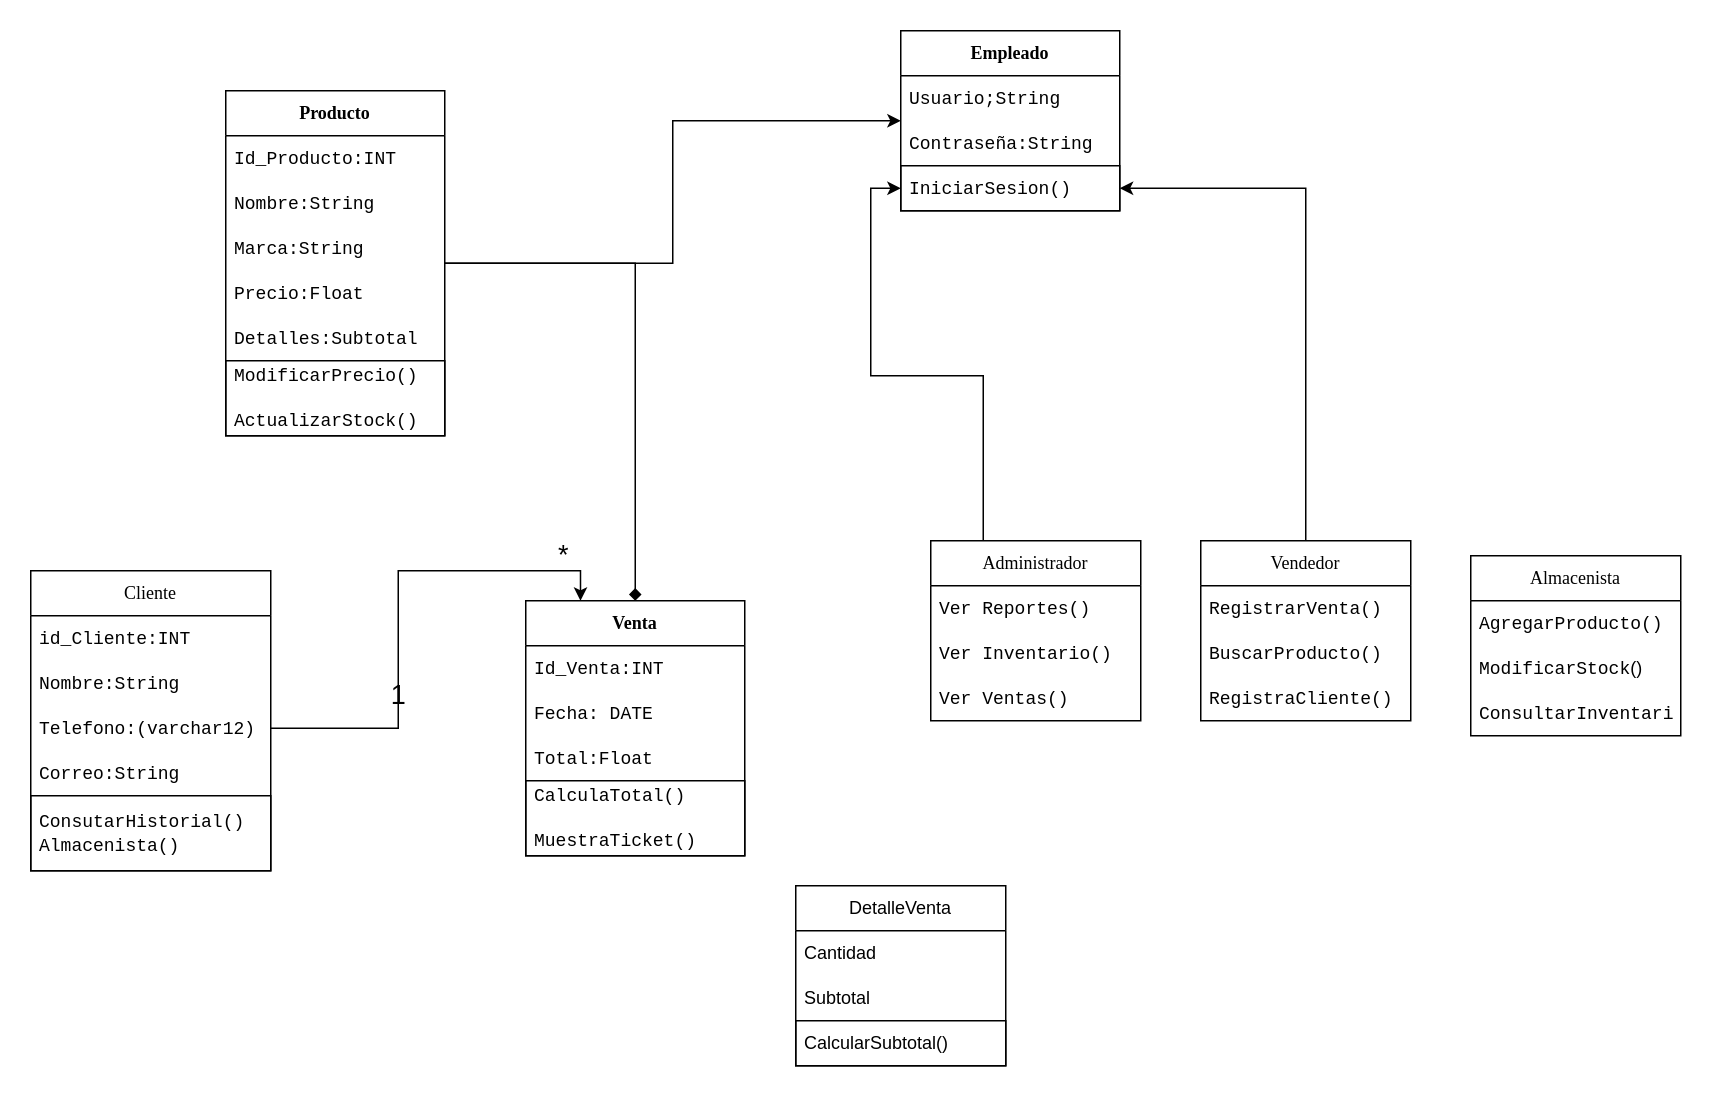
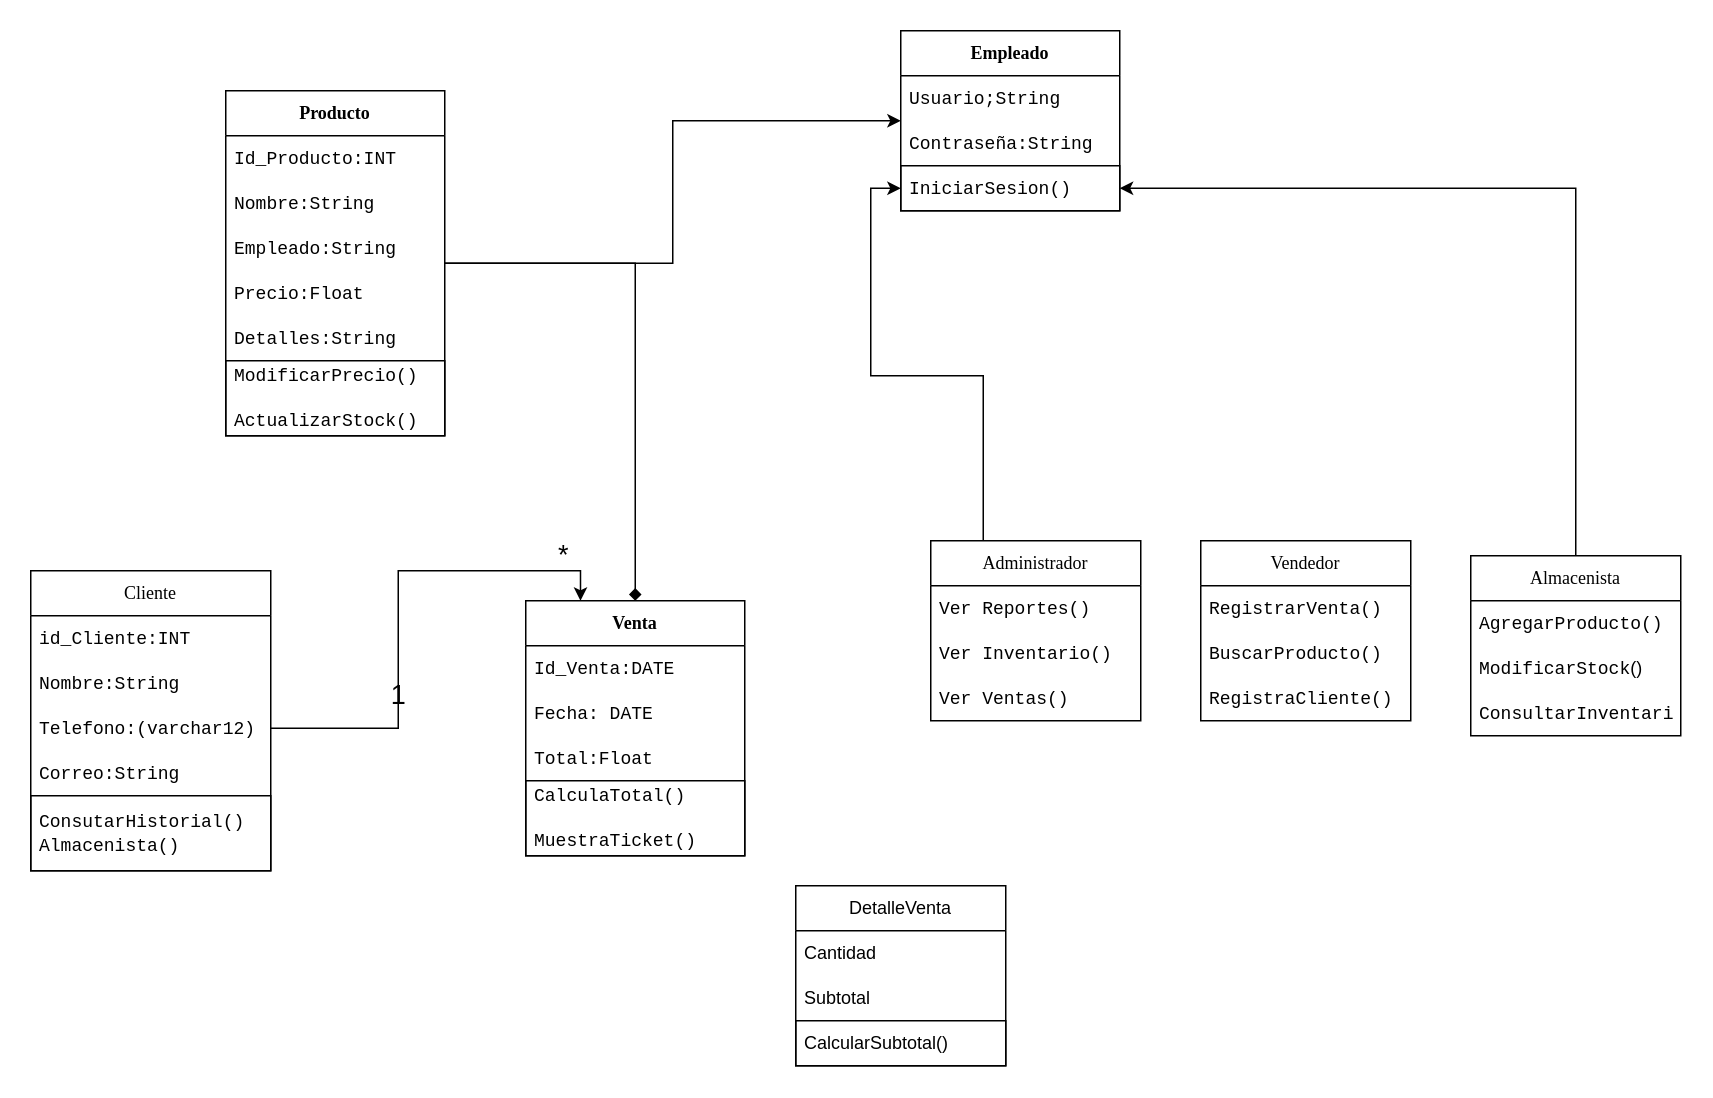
edge "Almacenista" -> "IniciarSesion()": added
node "Marca:String": label "Marca:String" -> "Empleado:String"
node "Detalles:Subtotal": label "Detalles:Subtotal" -> "Detalles:String"
edge "Vendedor" -> "IniciarSesion()": removed
node "Id_Venta:INT": label "Id_Venta:INT" -> "Id_Venta:DATE"
